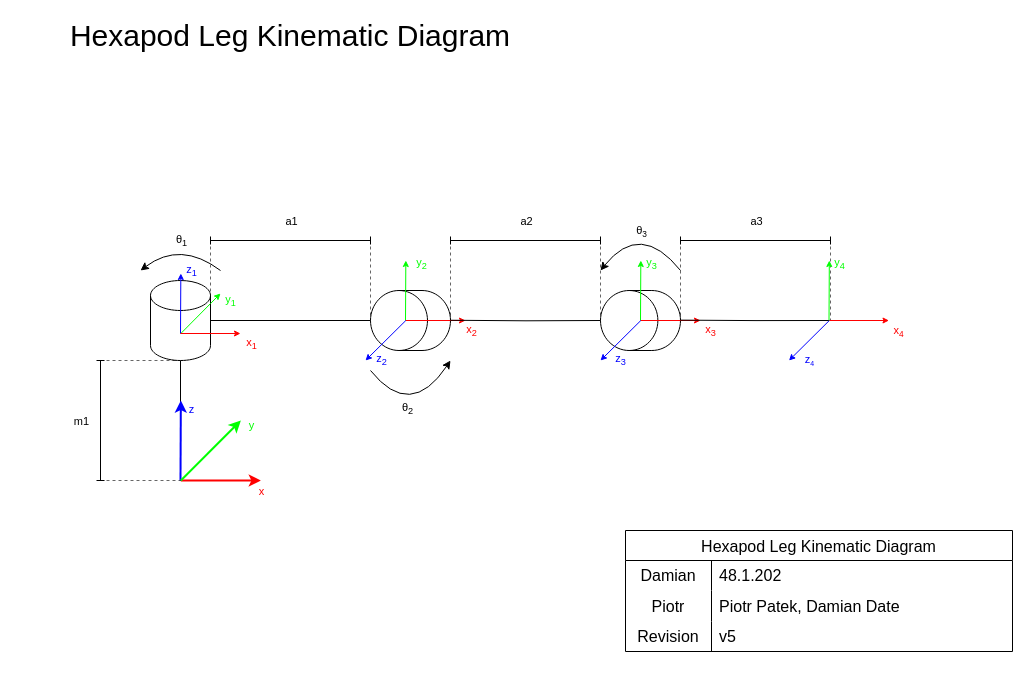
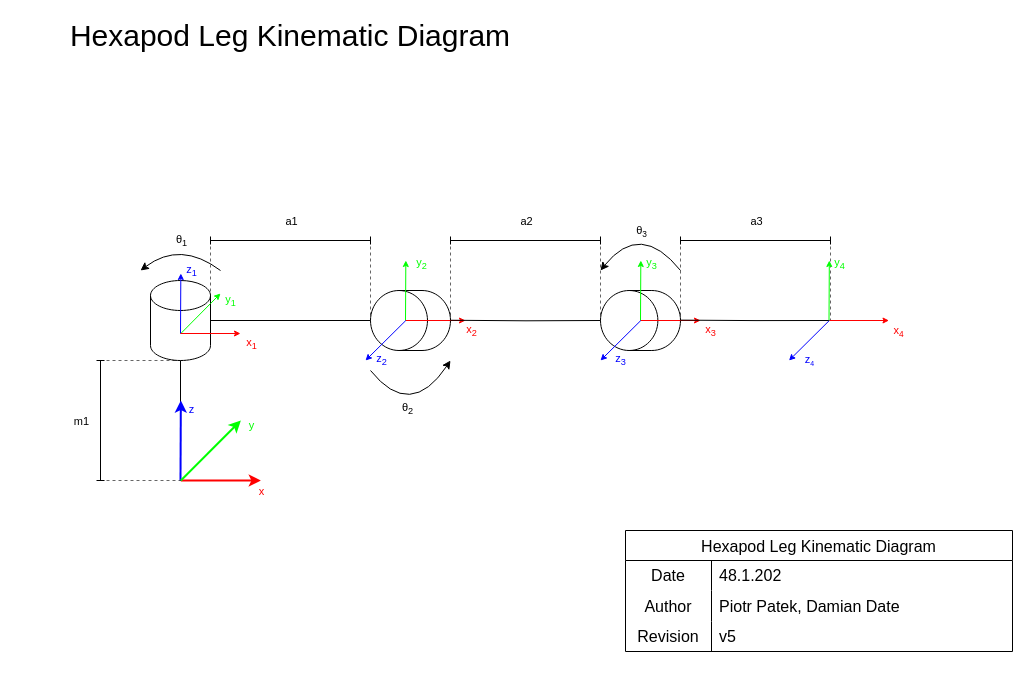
node "Damian": label "Damian" -> "Date"
node "Piotr": label "Piotr" -> "Author"
